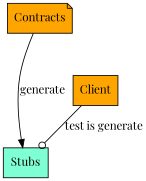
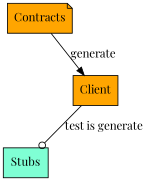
edge "Contracts" -> "Stubs": now "Contracts" -> "Client"
